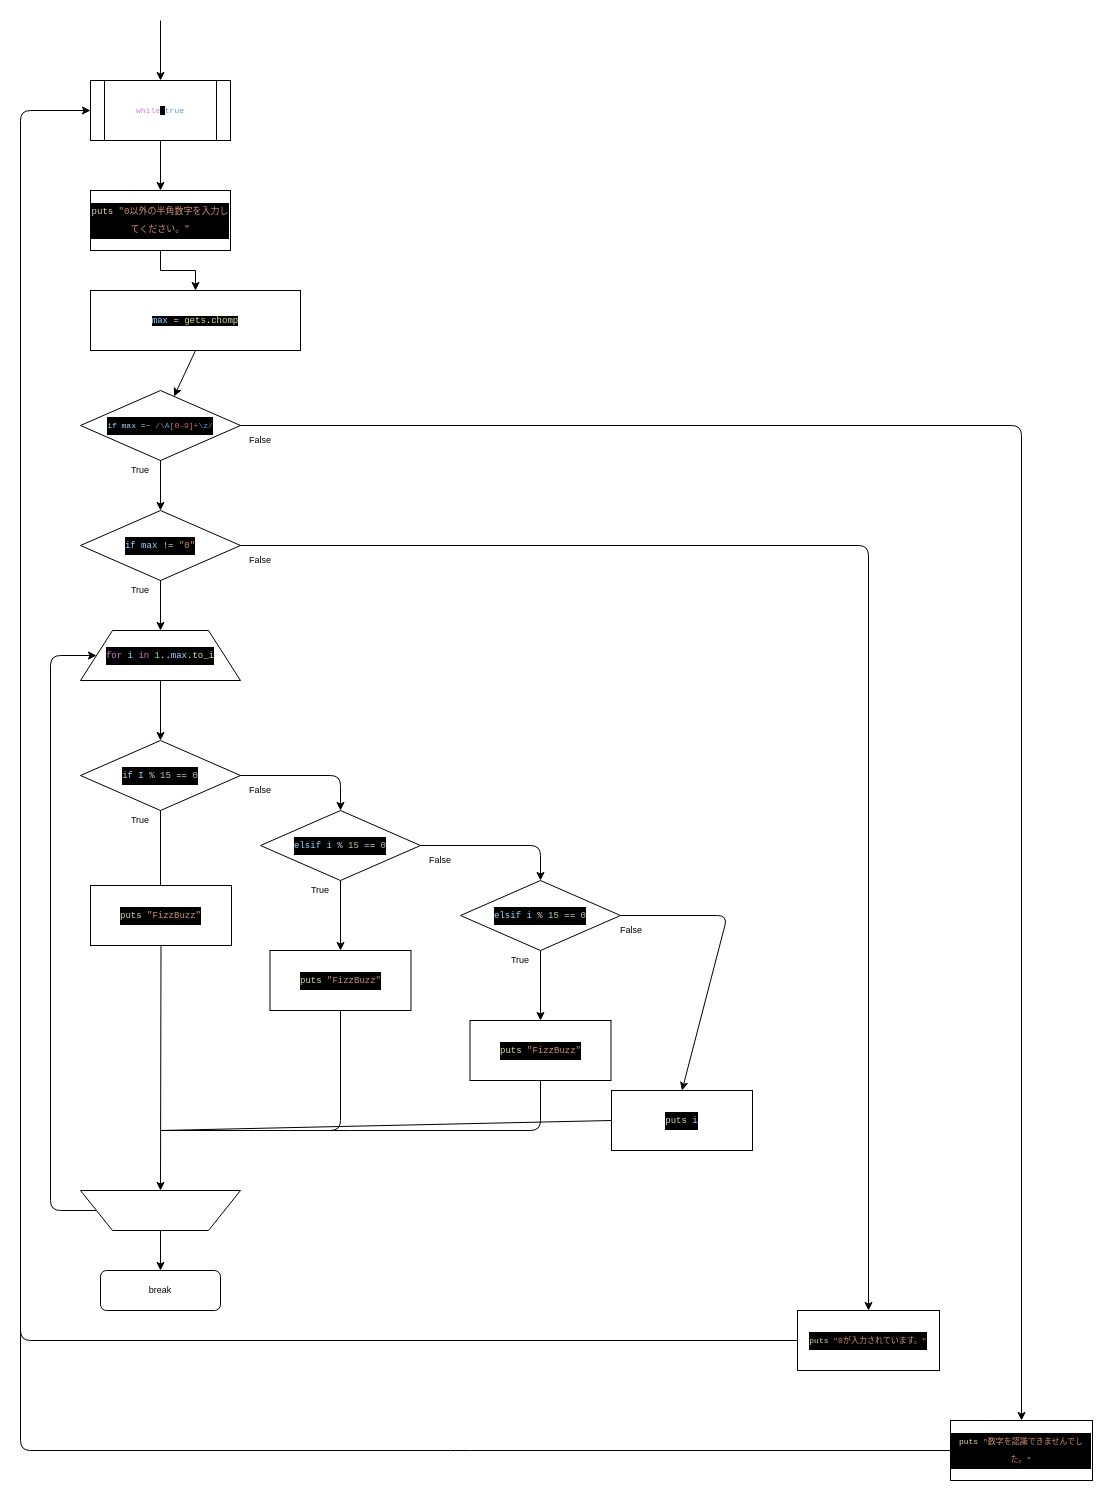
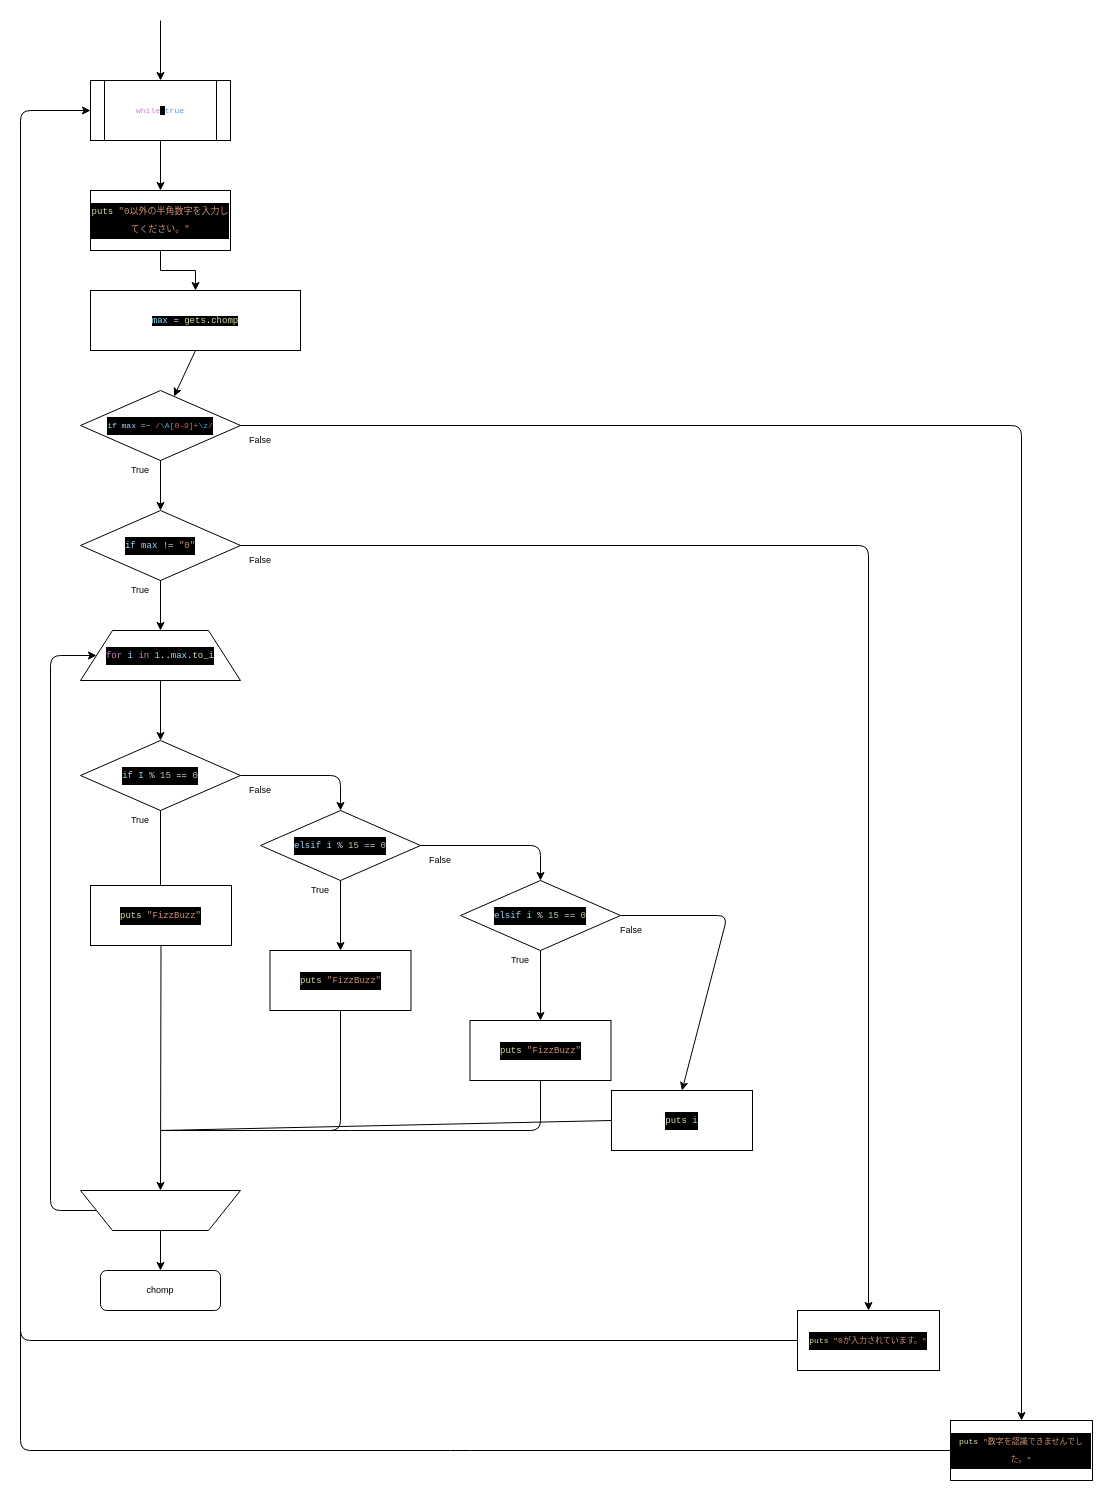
node "break": label "break" -> "chomp"
